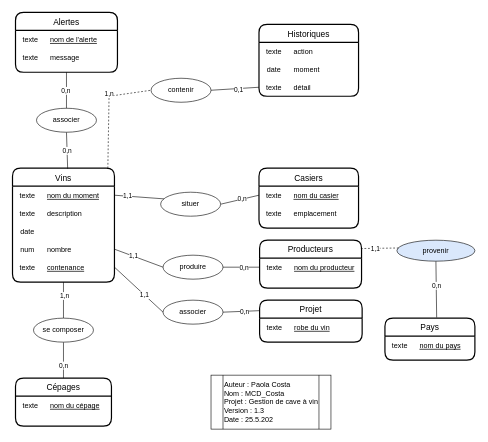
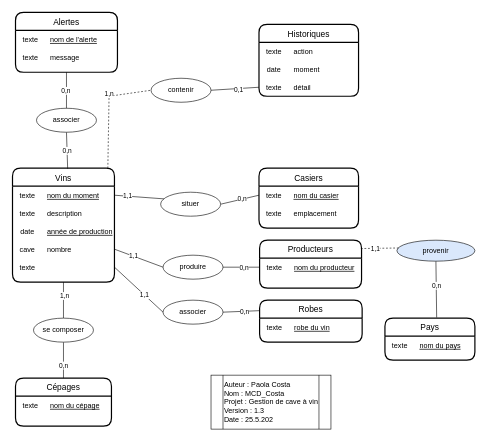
node "année de production": added
node "num": label "num" -> "cave"
node "contenance": removed
node "Projet": label "Projet" -> "Robes"
